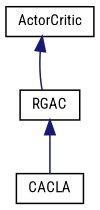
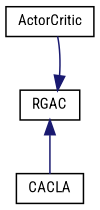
edge "RGAC" -> "ActorCritic": reversed
